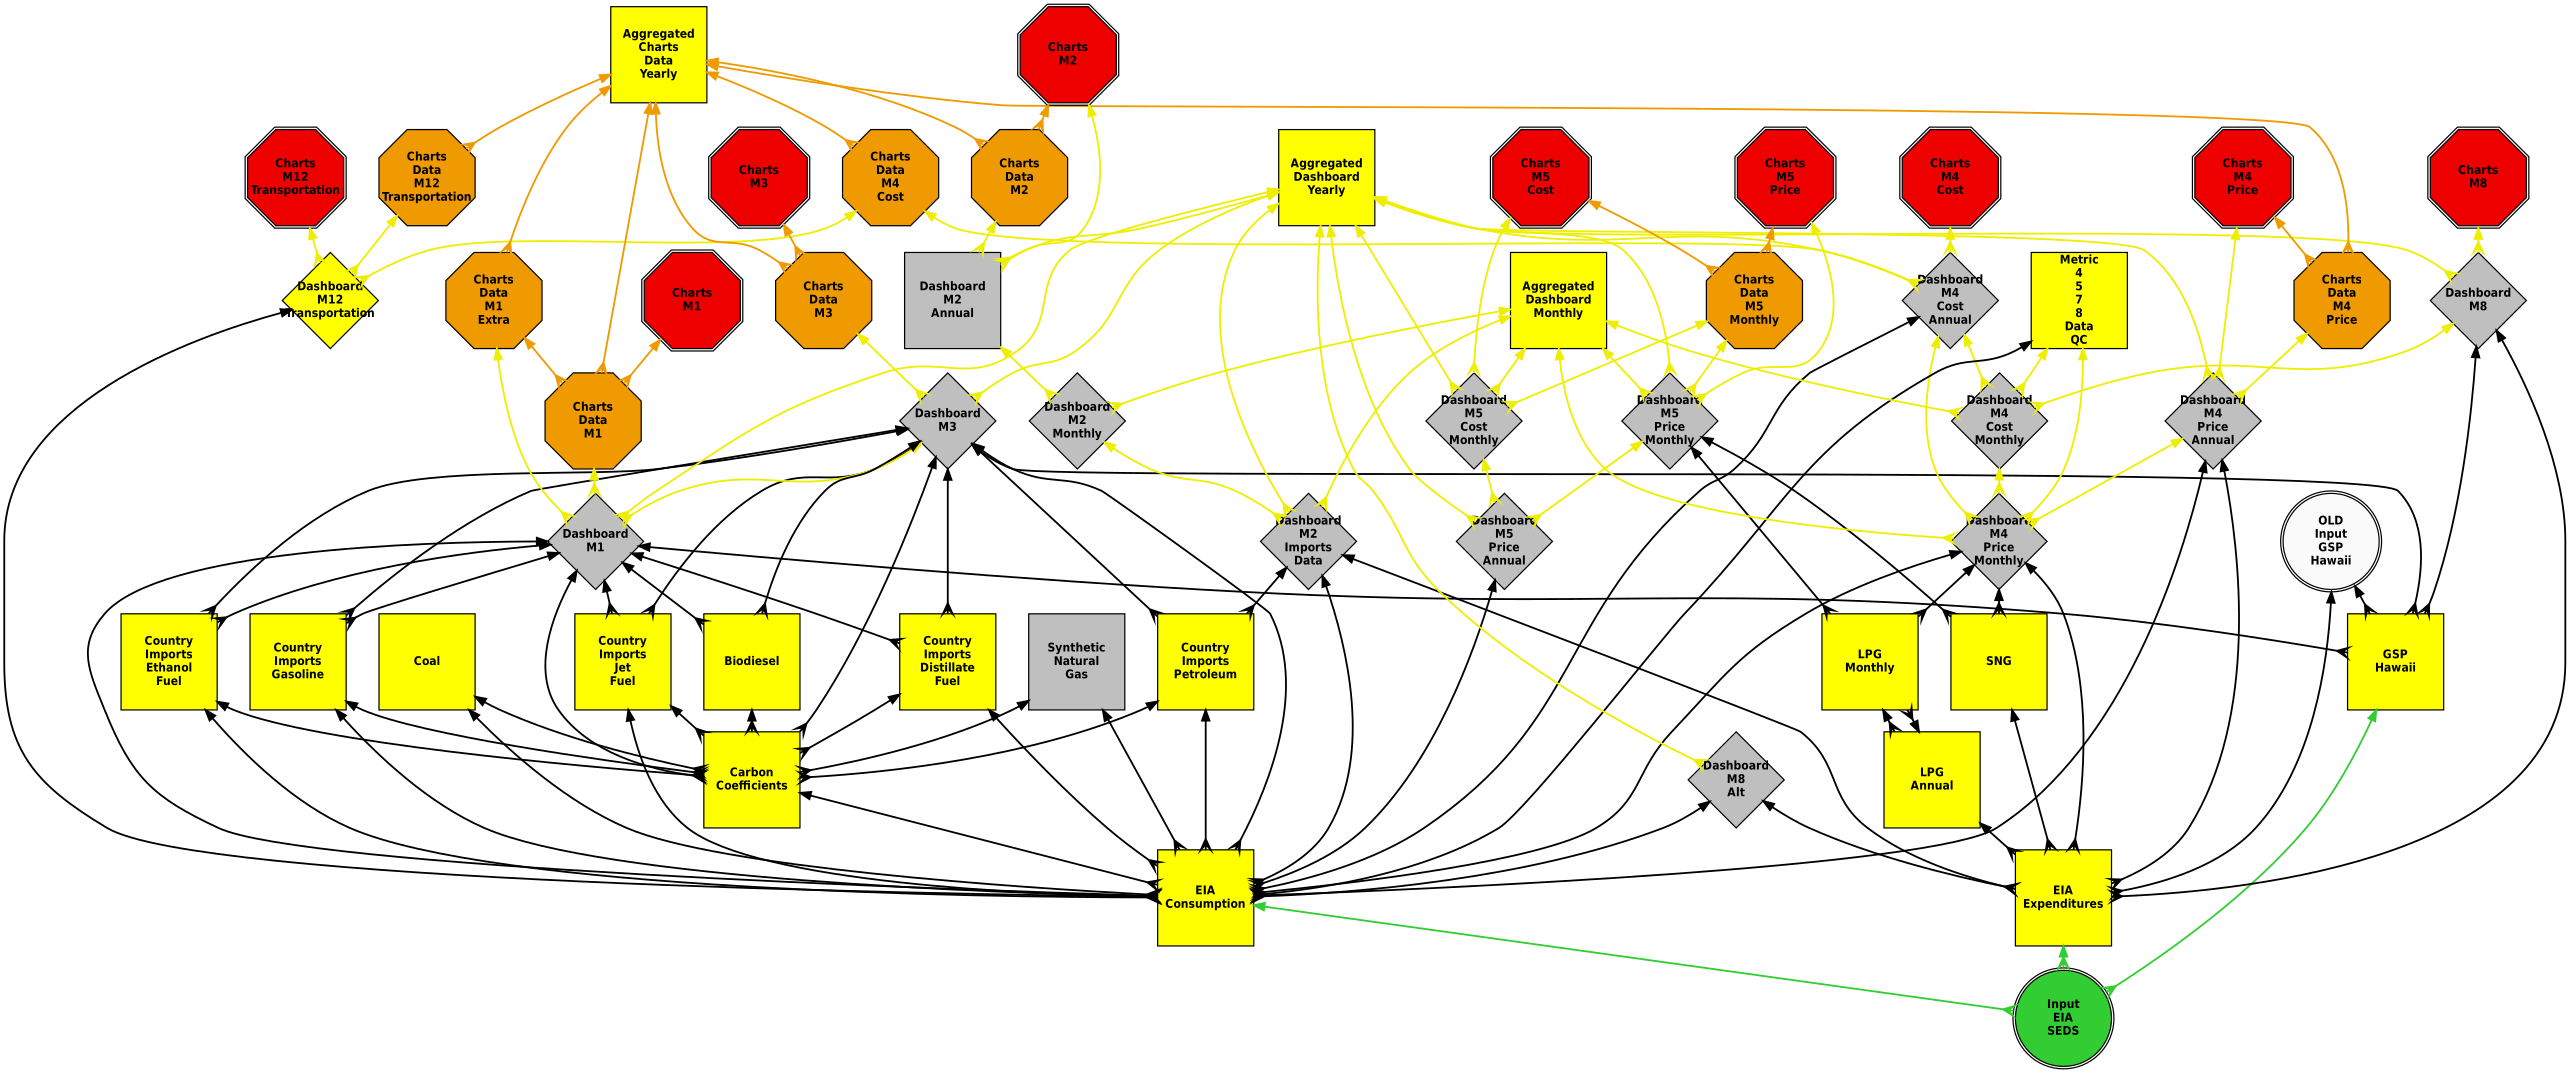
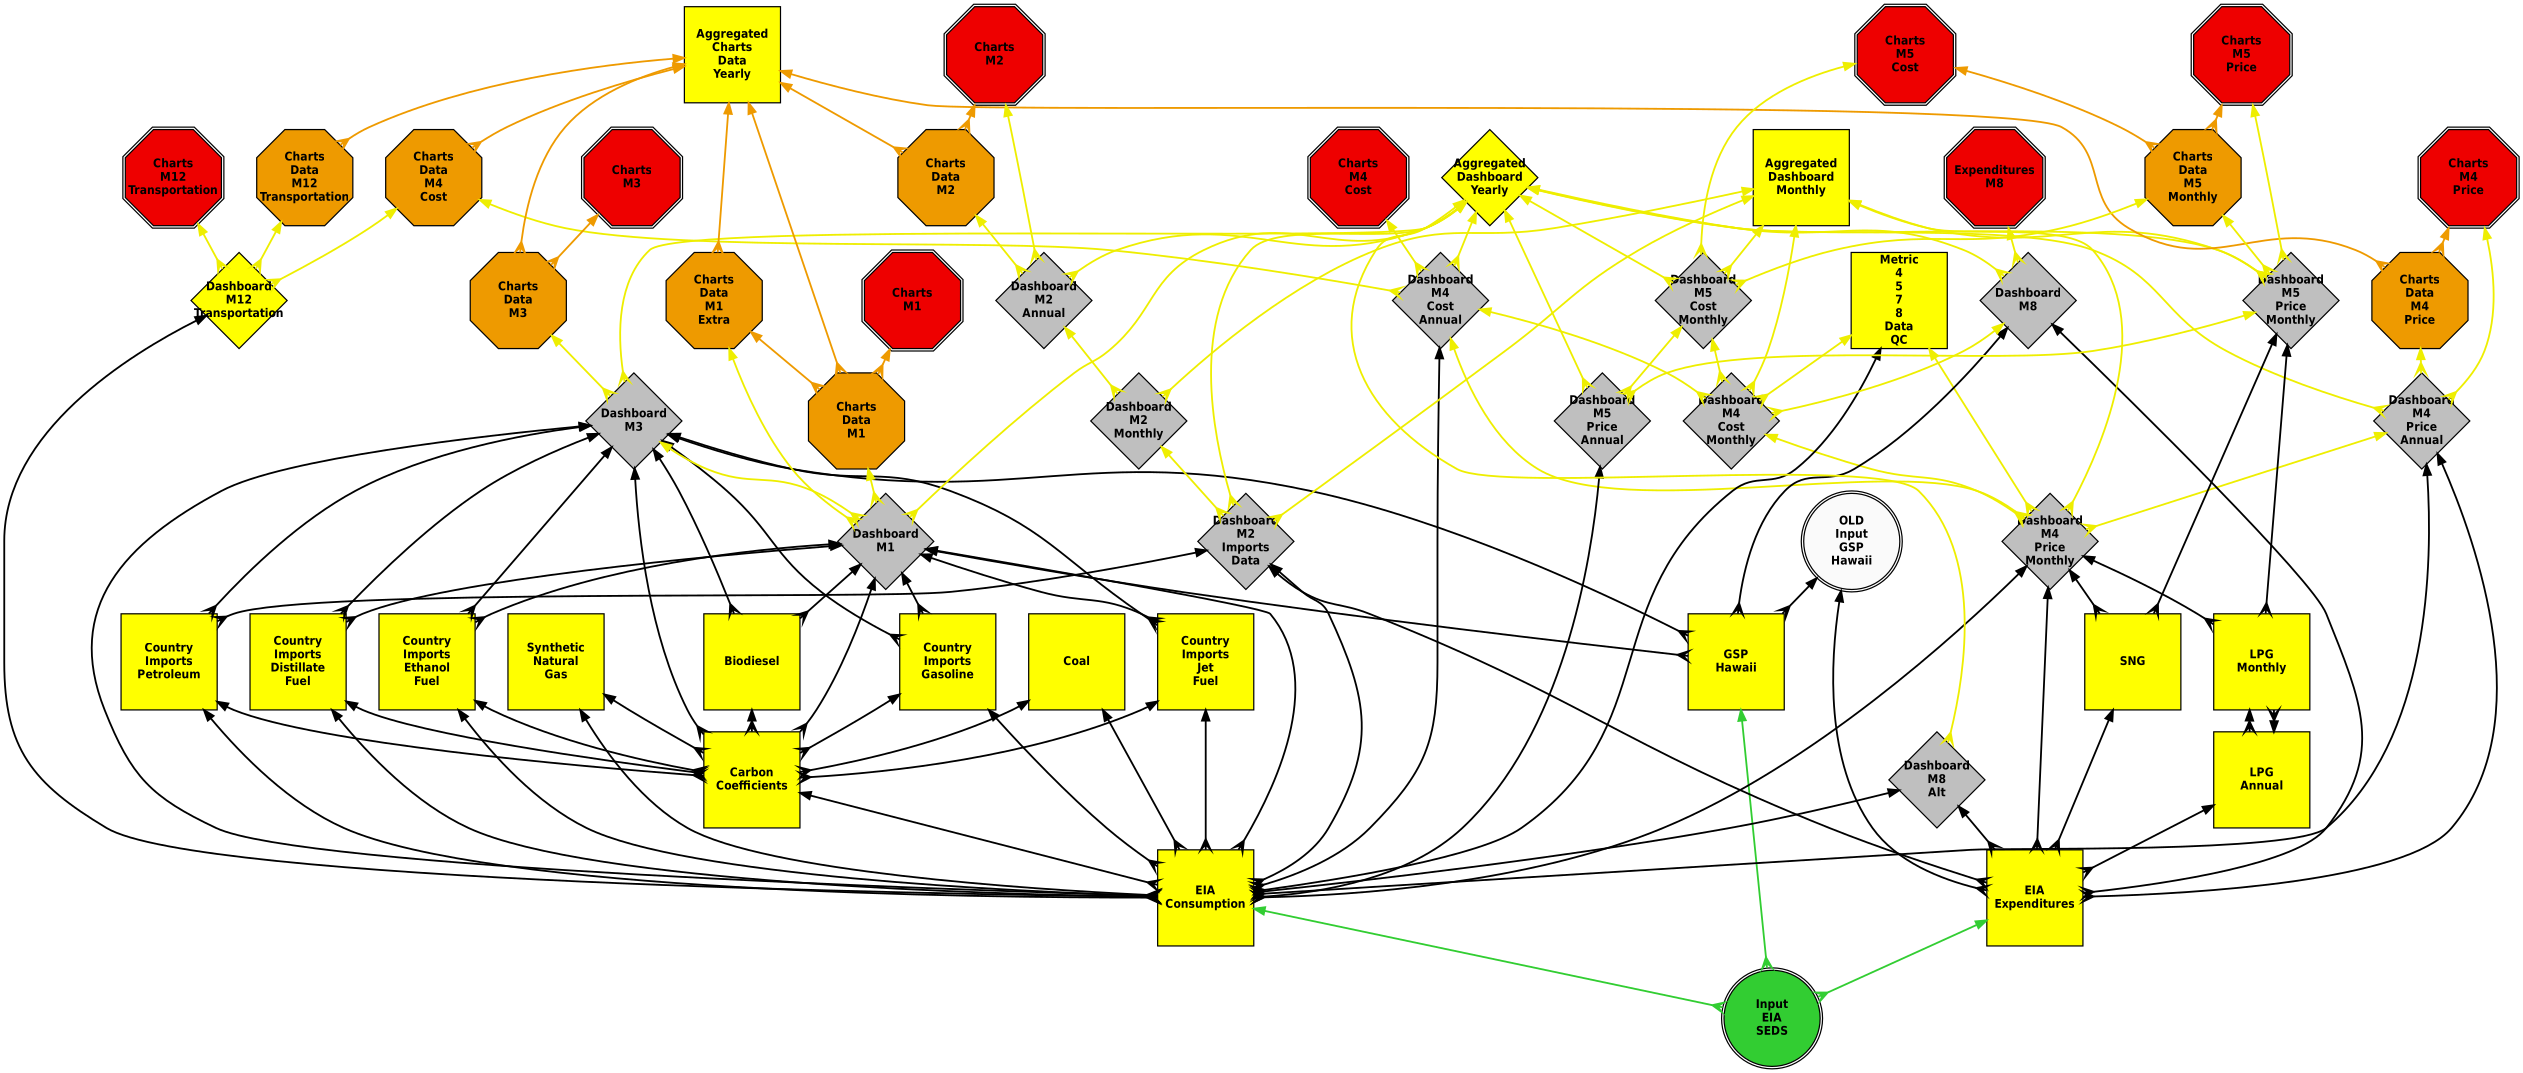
node "Aggregated Dashboard Yearly": shape box -> diamond
node "Charts M8": label "Charts M8" -> "Expenditures M8"
node "Dashboard M2 Annual": shape box -> diamond
edge "Dashboard M5 Cost Monthly" -- "Dashboard M4 Cost Monthly": added
node "Synthetic Natural Gas": fillcolor grey75 -> yellow
